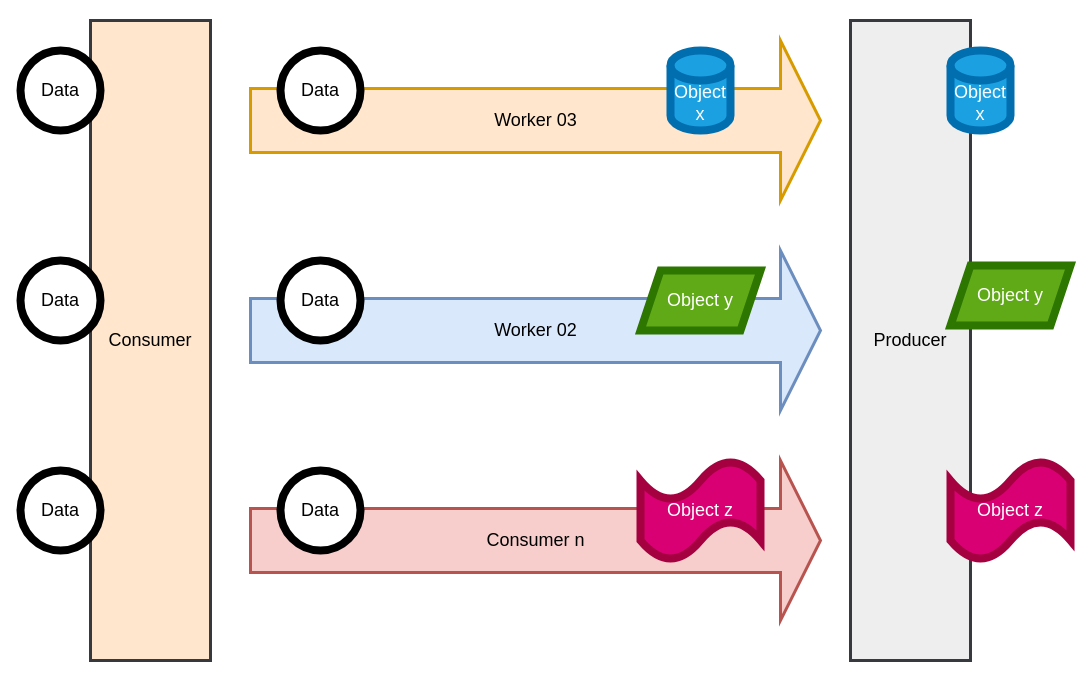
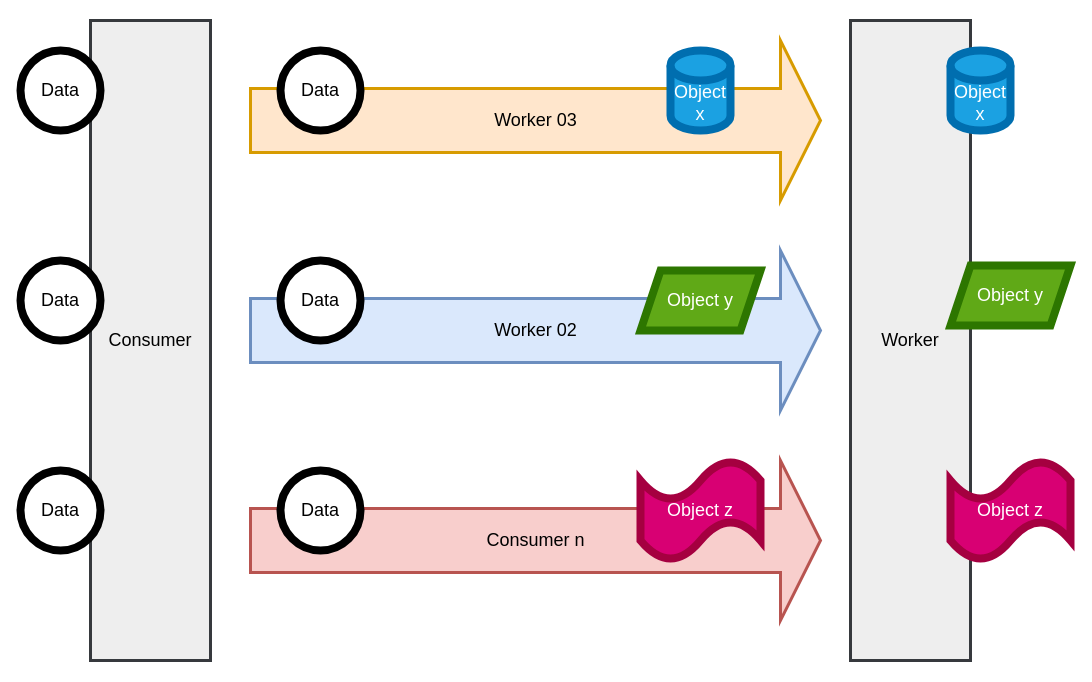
node "Consumer": fillcolor #ffe6cc -> #eeeeee
node "Producer": label "Producer" -> "Worker"
